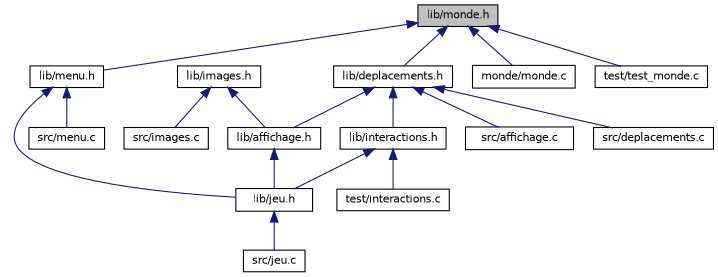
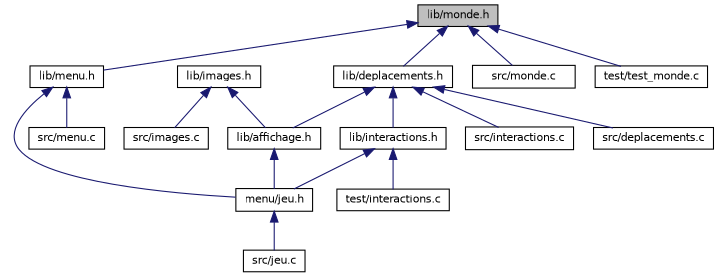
node "monde/monde.c": label "monde/monde.c" -> "src/monde.c"
node "src/affichage.c": label "src/affichage.c" -> "src/interactions.c"
node "lib/jeu.h": label "lib/jeu.h" -> "menu/jeu.h"
